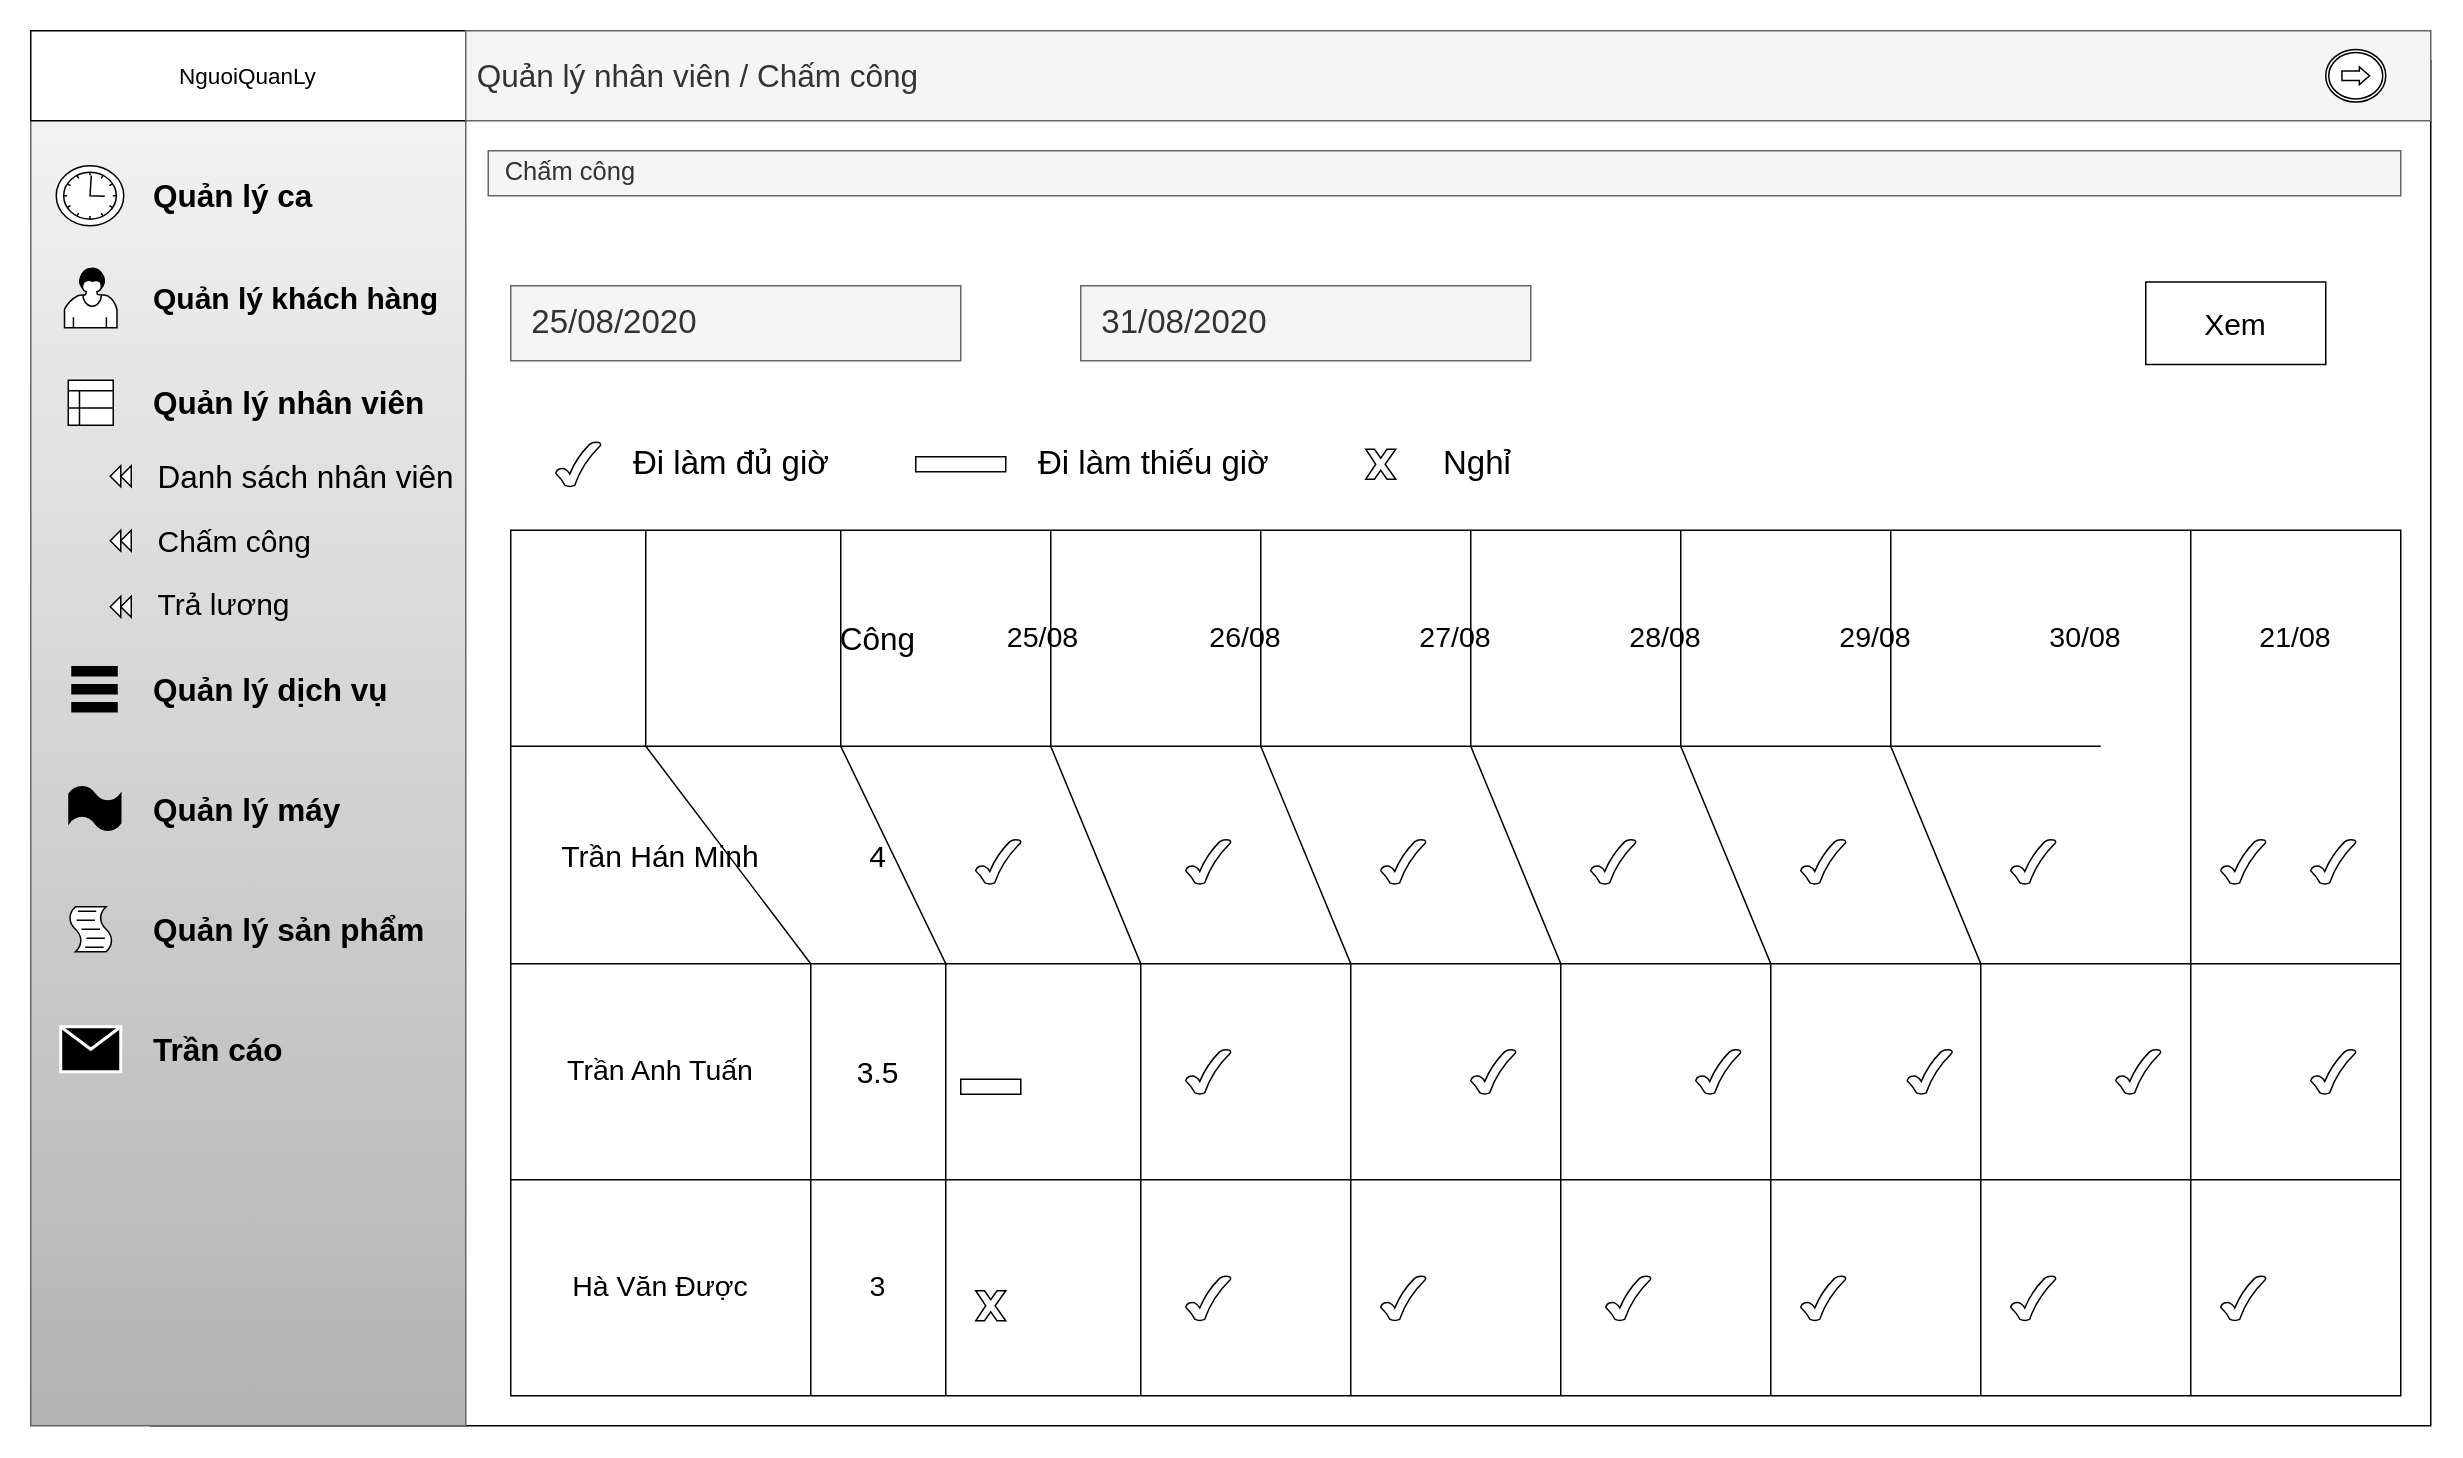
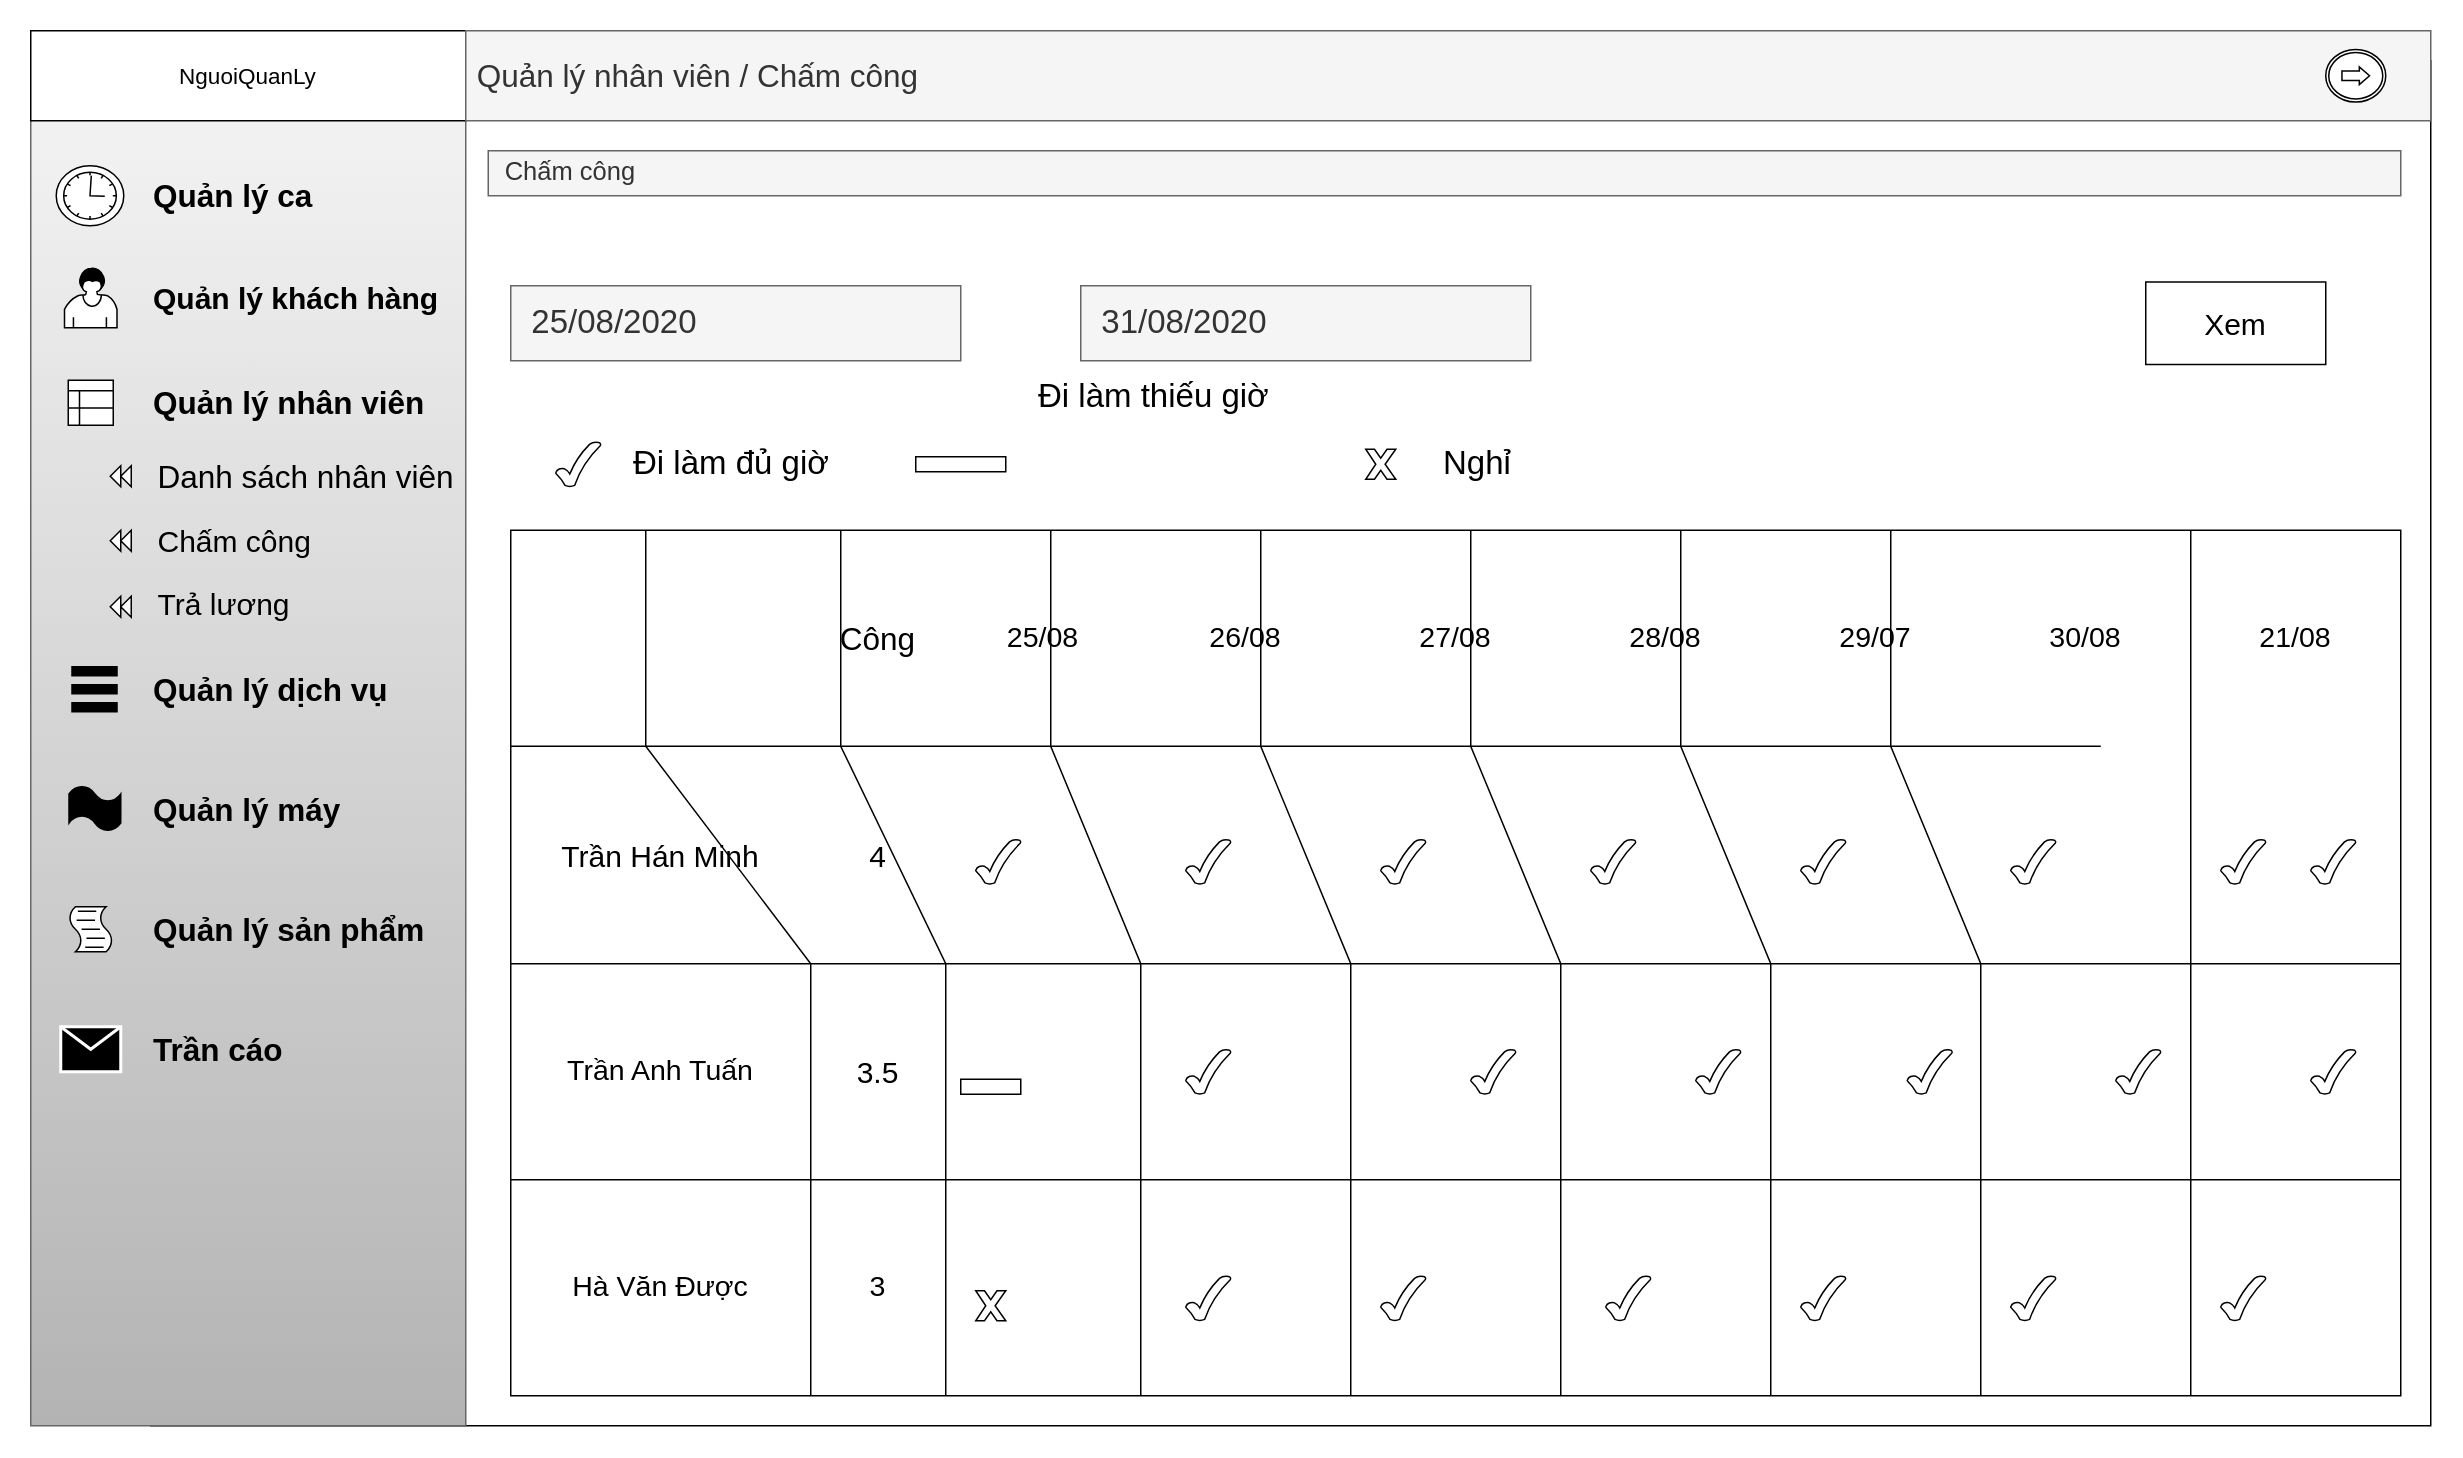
node "Đi làm thiếu giờ": moved (1163, 464) -> (1163, 397)
node "29/08": label "29/08" -> "29/07"
